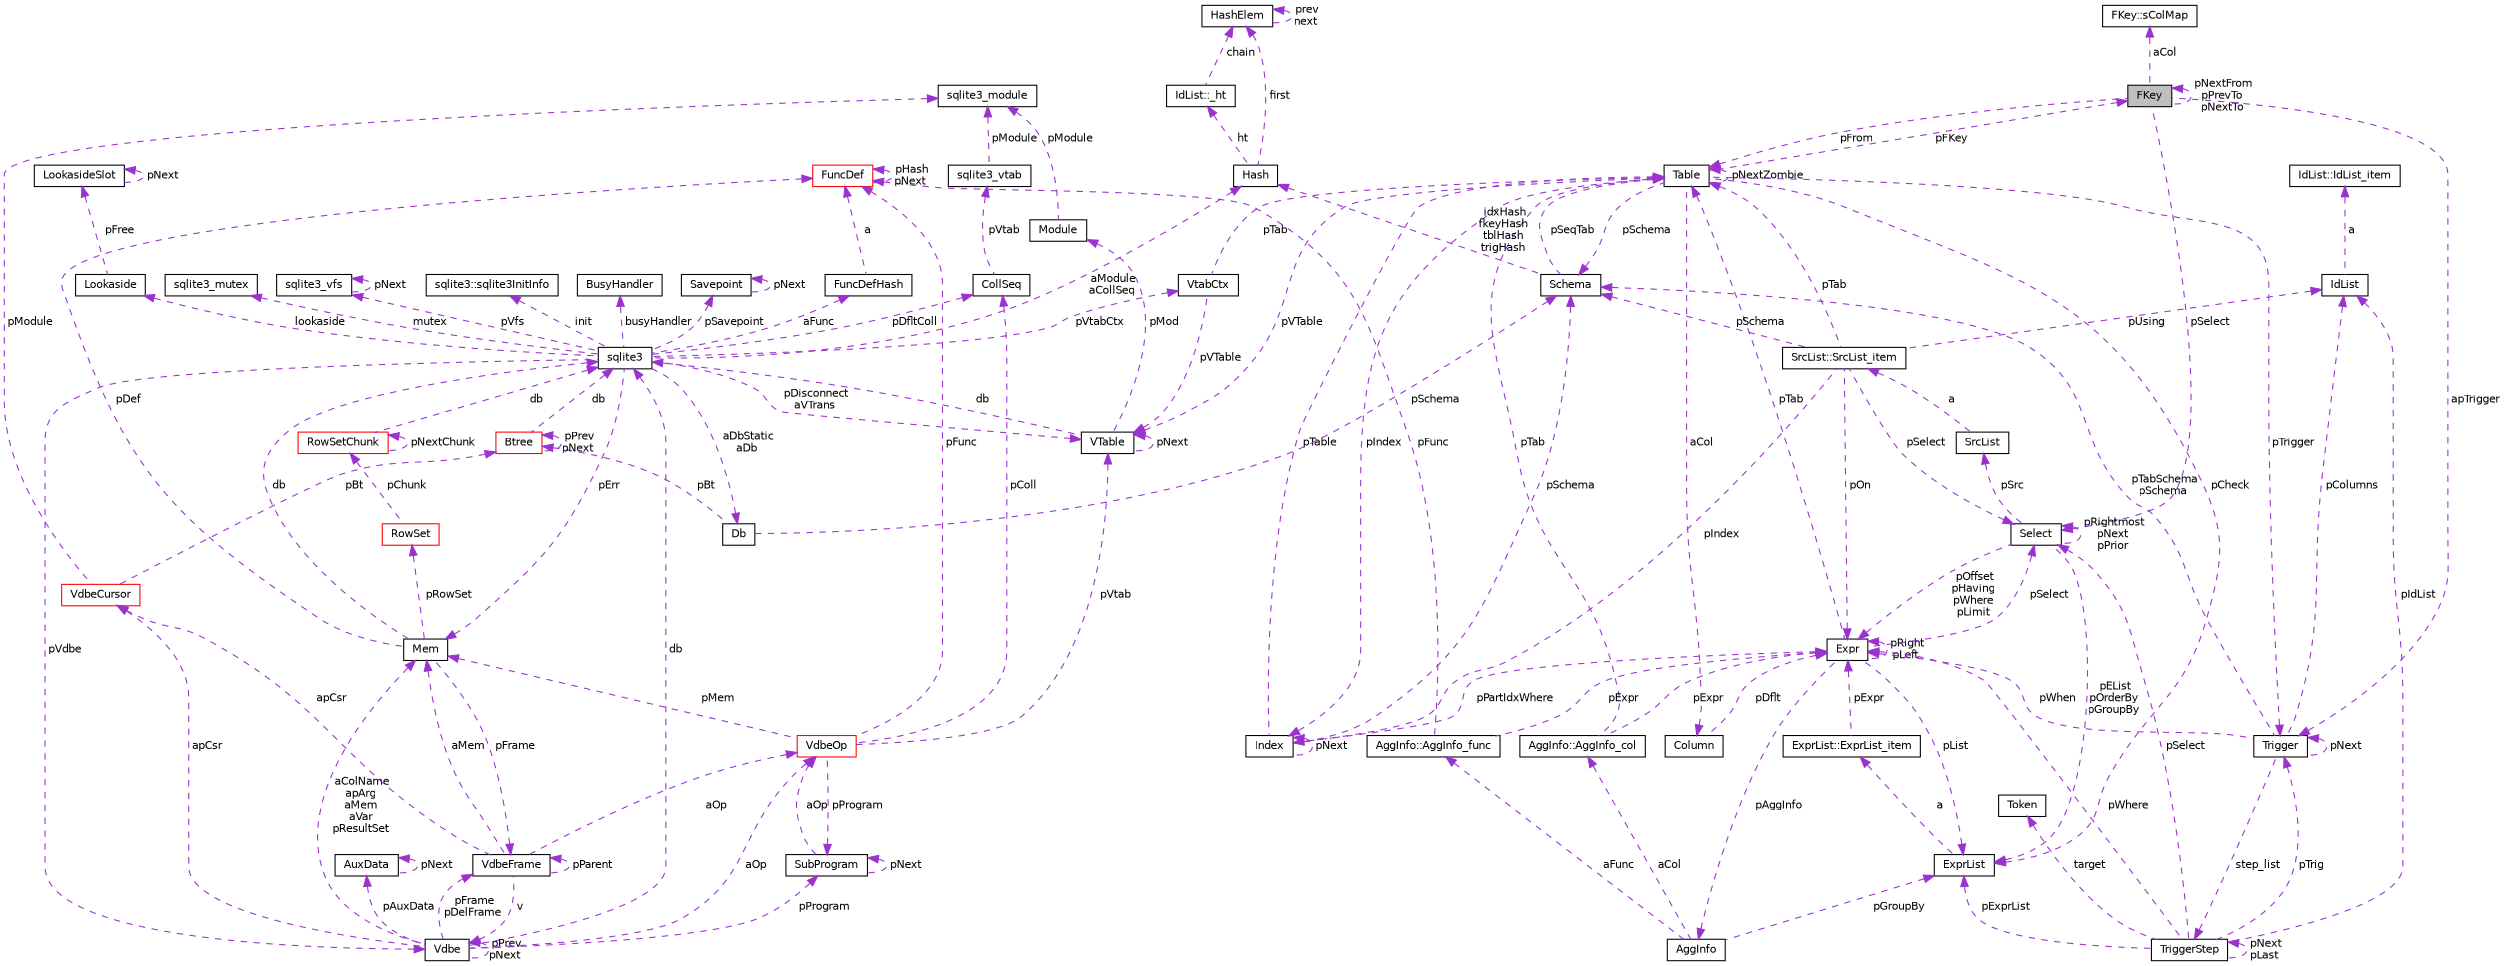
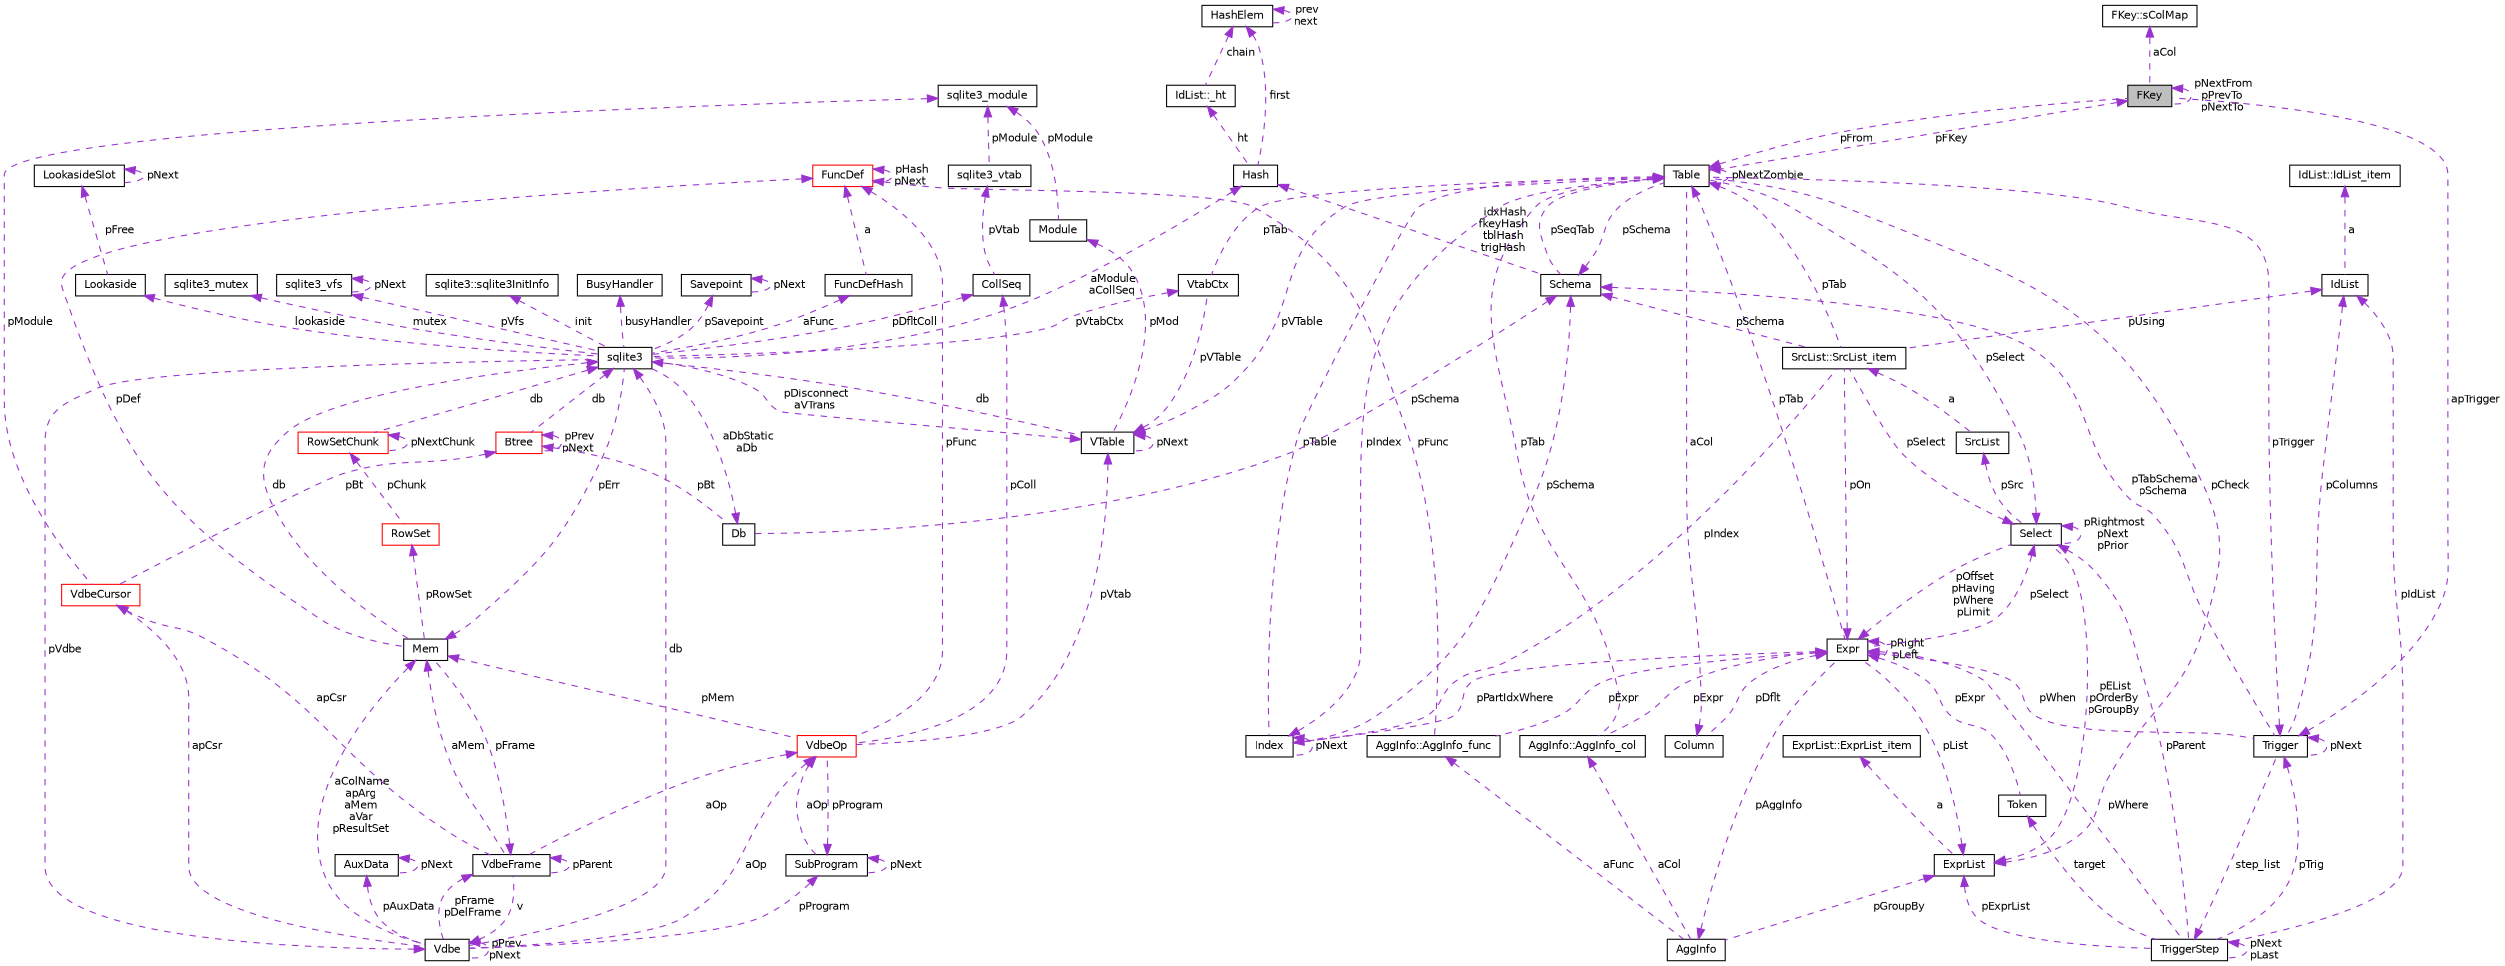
edge "FKey" -> "Select": now "Table" -> "Select"
edge "ExprList::ExprList_item" -> "Expr": now "Token" -> "Expr"
edge "TriggerStep" -> "Select": label " pSelect" -> " pParent"
